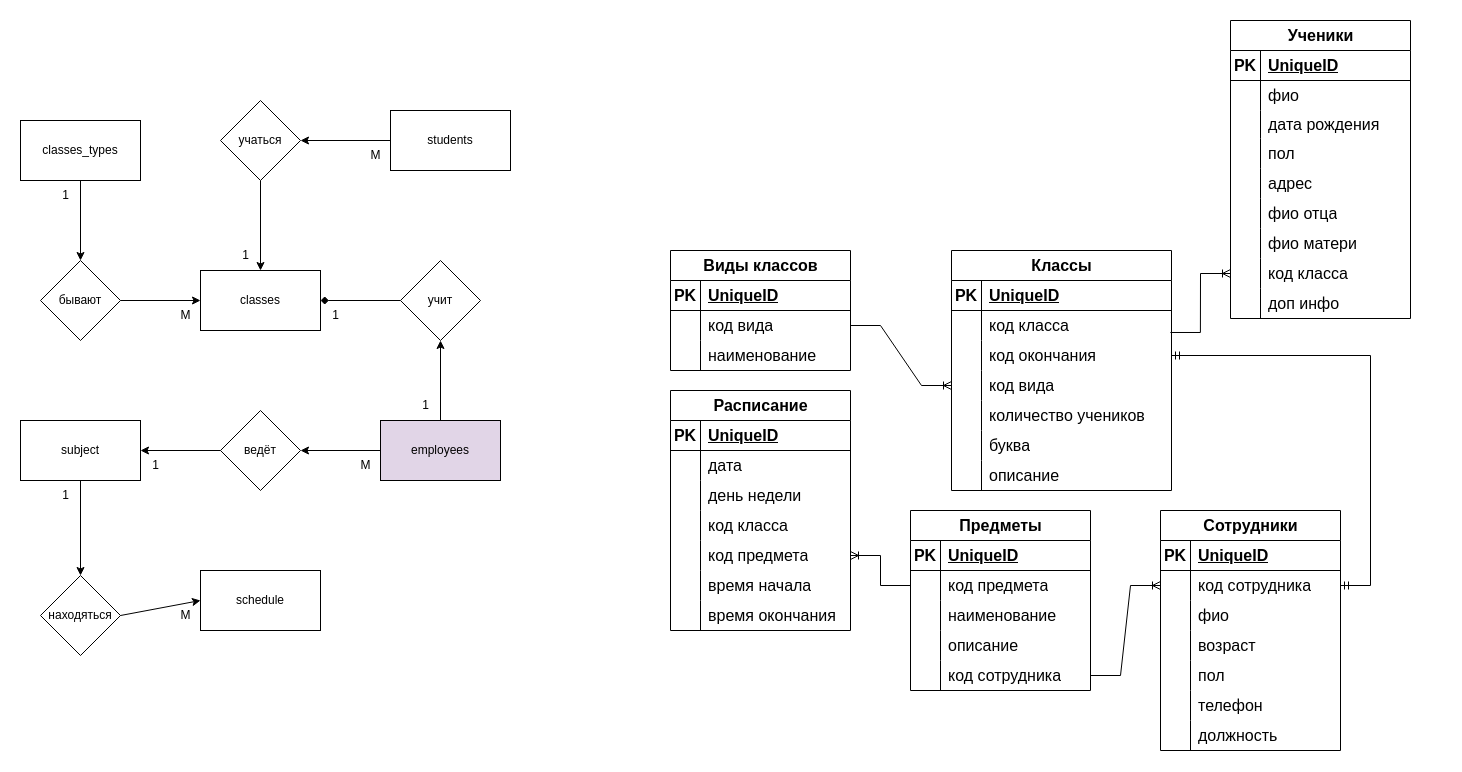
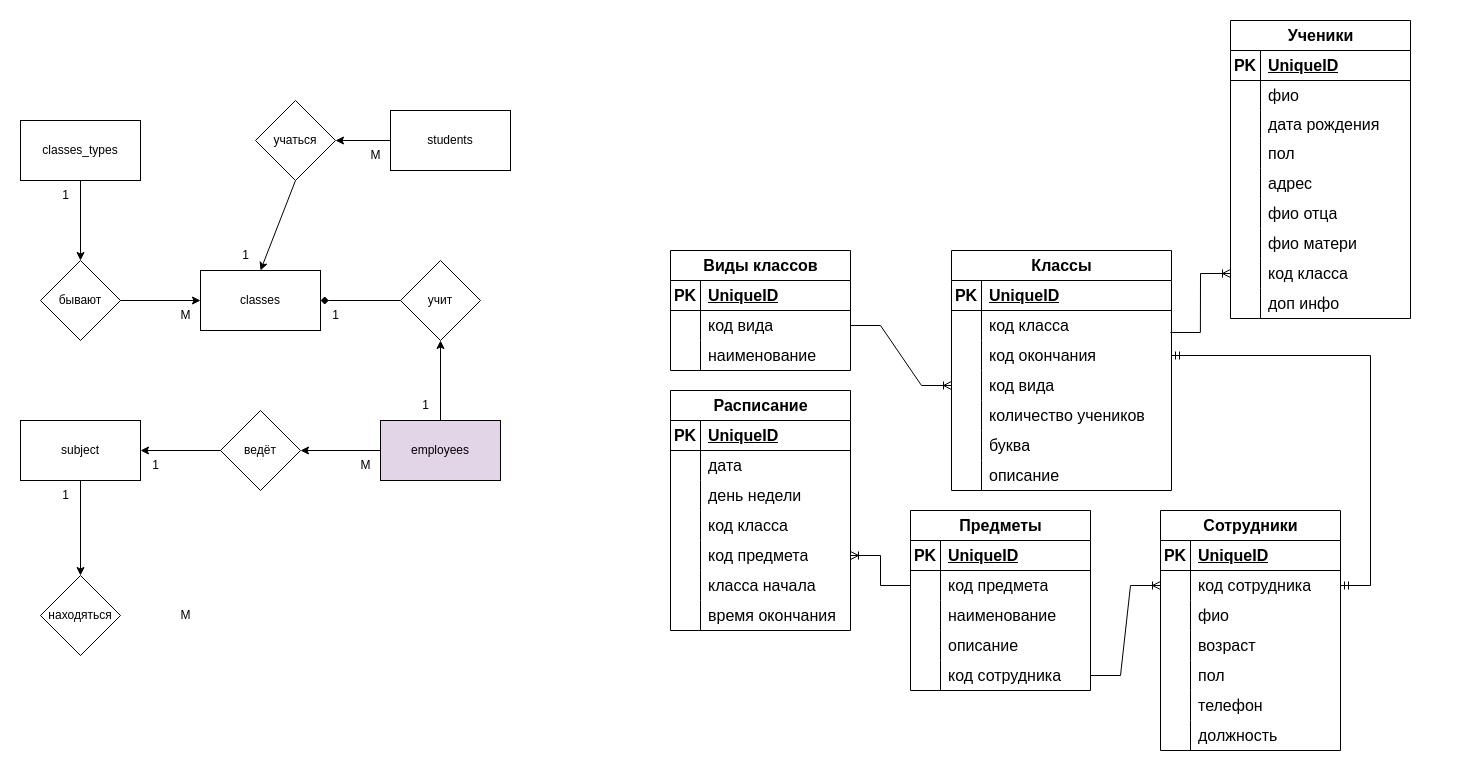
node "учаться": moved (261, 141) -> (296, 141)
node "время начала": label "время начала" -> "класса начала"
node "schedule": removed
edge "находяться" -> "schedule": removed
